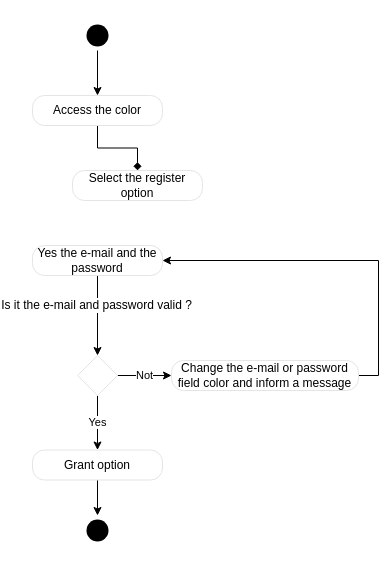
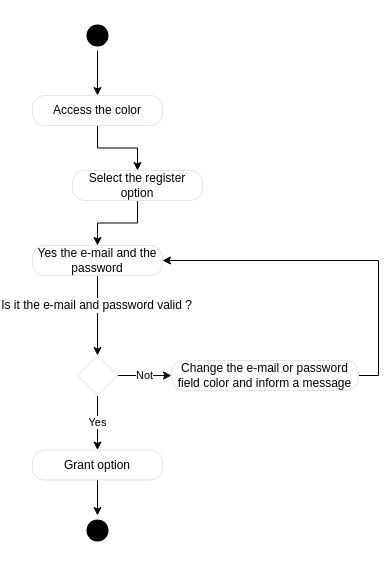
edge "Access the color" -> "Select the register option": arrowhead diamond -> classic
edge "Select the register option" -> "Yes the e-mail and the password": added
